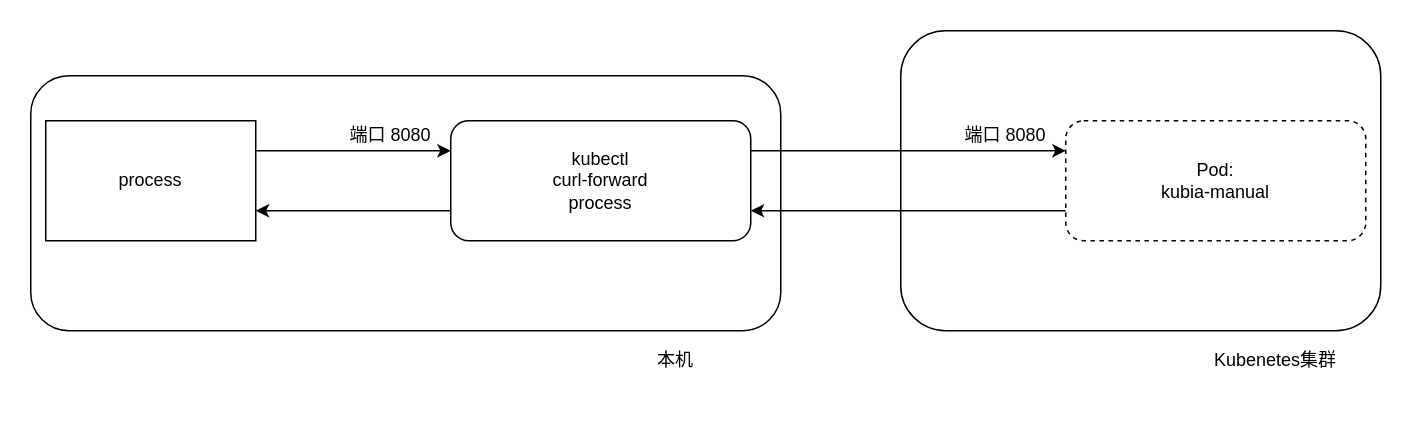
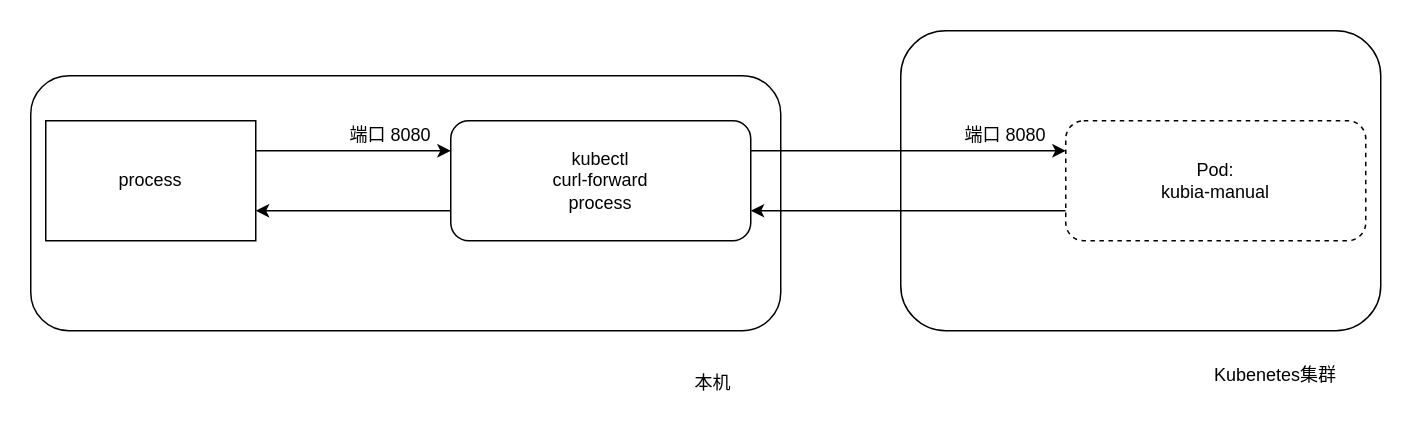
node "本机": moved (676, 361) -> (713, 383)
node "Kubenetes集群": moved (1276, 361) -> (1276, 376)
